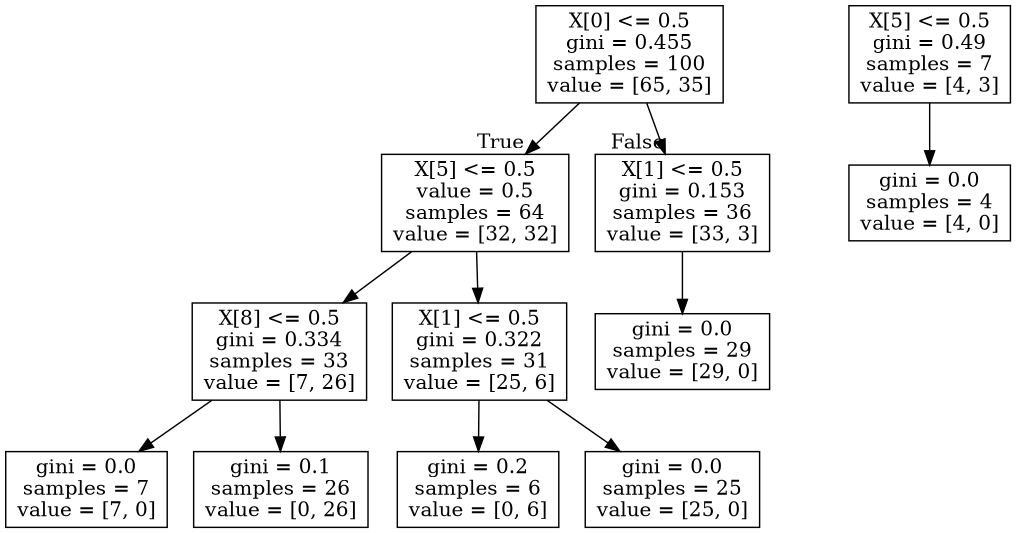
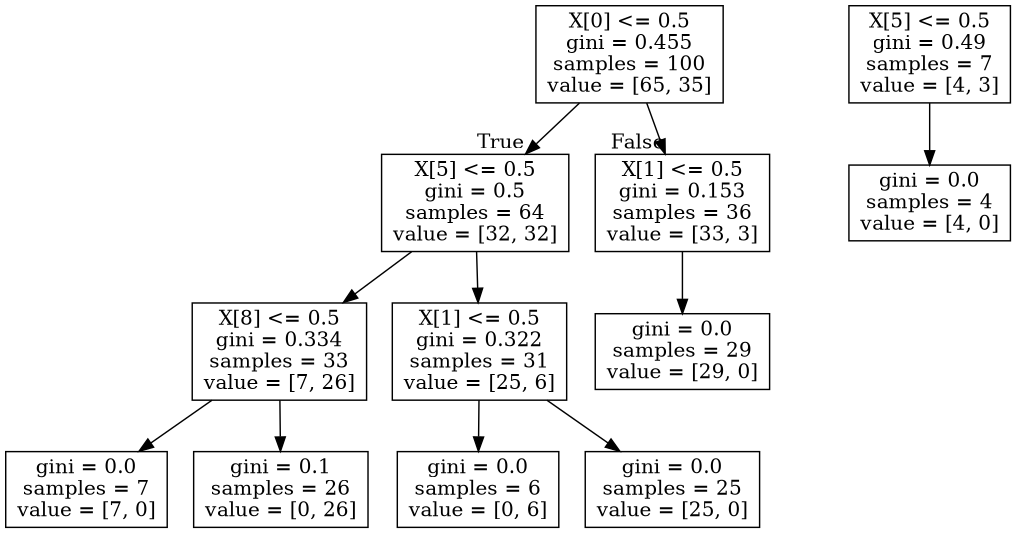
node "X[5] <= 0.5 value = 0.5 samples = 64 value = [32, 32]": label "X[5] <= 0.5 value = 0.5 samples = 64 value = [32, 32]" -> "X[5] <= 0.5 gini = 0.5 samples = 64 value = [32, 32]"
node "gini = 0.2 samples = 6 value = [0, 6]": label "gini = 0.2 samples = 6 value = [0, 6]" -> "gini = 0.0 samples = 6 value = [0, 6]"
